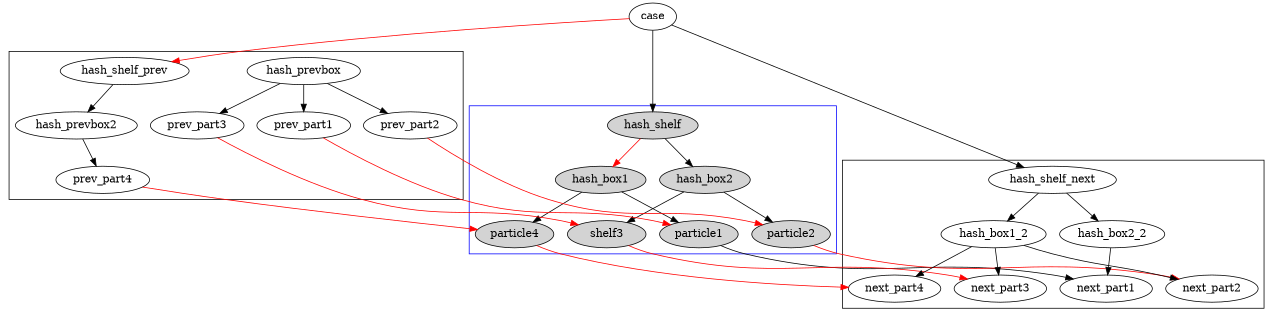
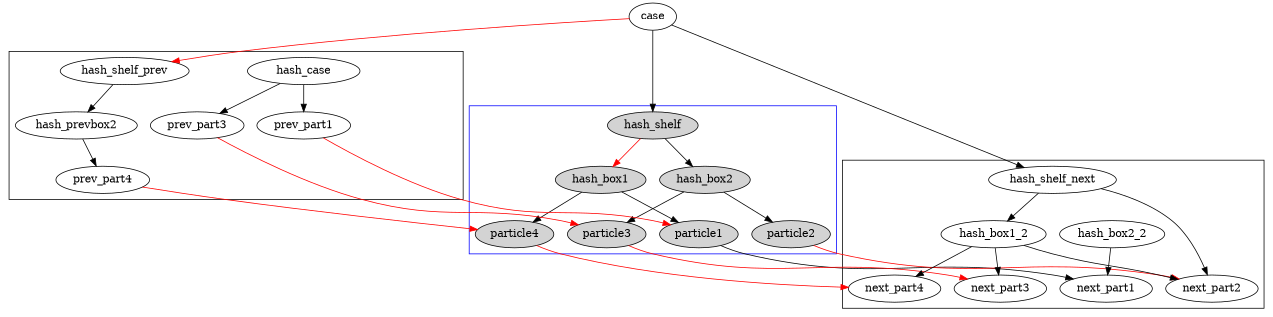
node "hash_prevbox": label "hash_prevbox" -> "hash_case"
node "prev_part2": removed
edge "hash_shelf_next" -> "hash_box2_2": now "hash_shelf_next" -> "next_part2"
node "shelf3": label "shelf3" -> "particle3"
